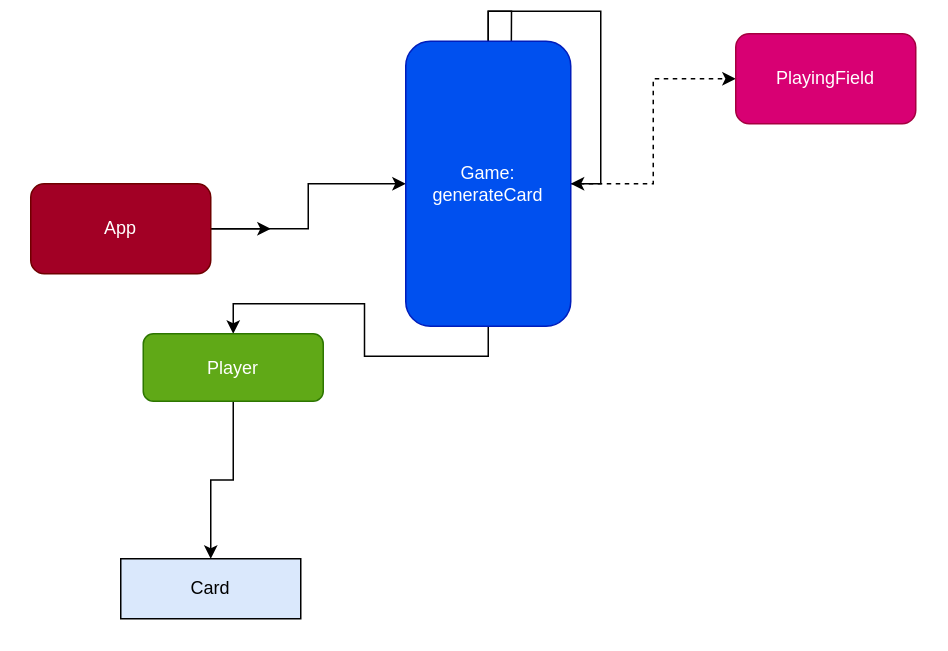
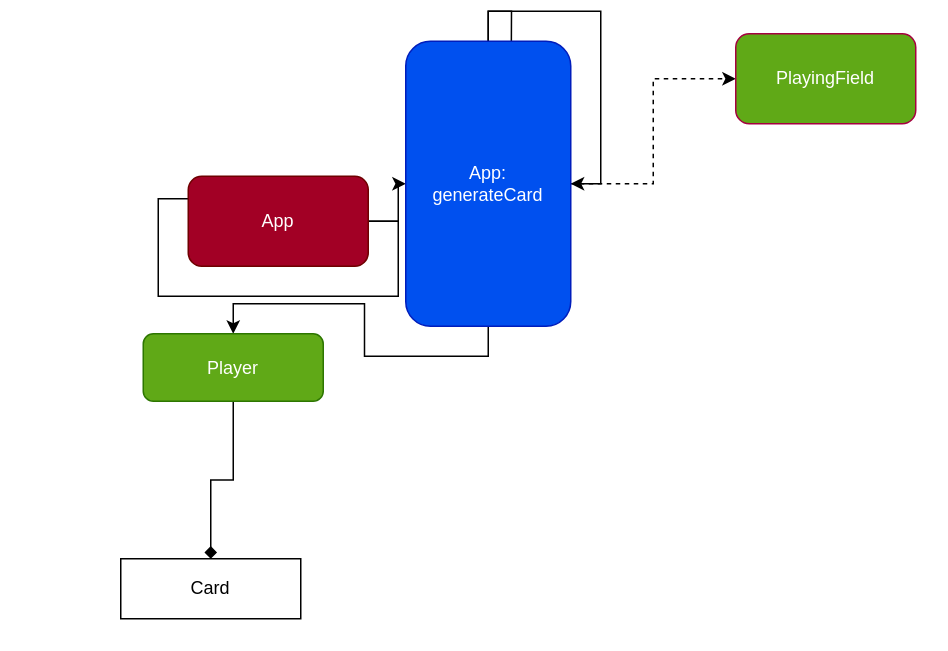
node "PlayingField": fillcolor #d80073 -> #60a917
node "Game: generateCard": label "Game: generateCard" -> "App: generateCard"
node "App": moved (121, 229) -> (278, 221)
edge "Player" -> "Card": arrowhead classic -> diamond
node "Card": fillcolor #dae8fc -> #ffffff
